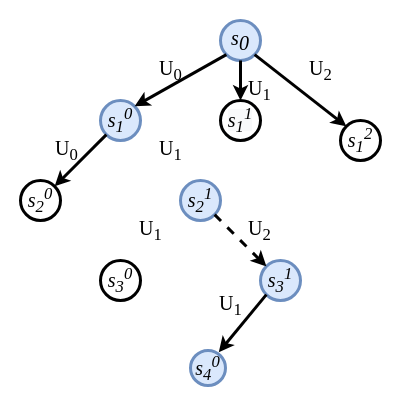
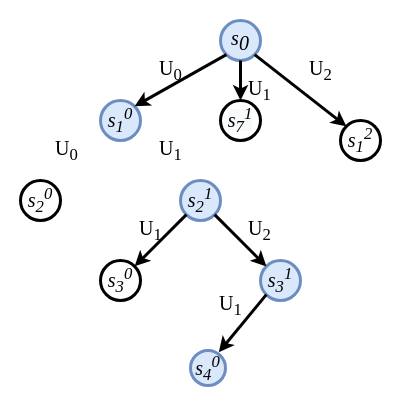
node "s11": label "s11" -> "s71"
edge "s10" -> "s20": removed
edge "s21" -> "s30": added
edge "s21" -> "s31": style dashed -> solid
